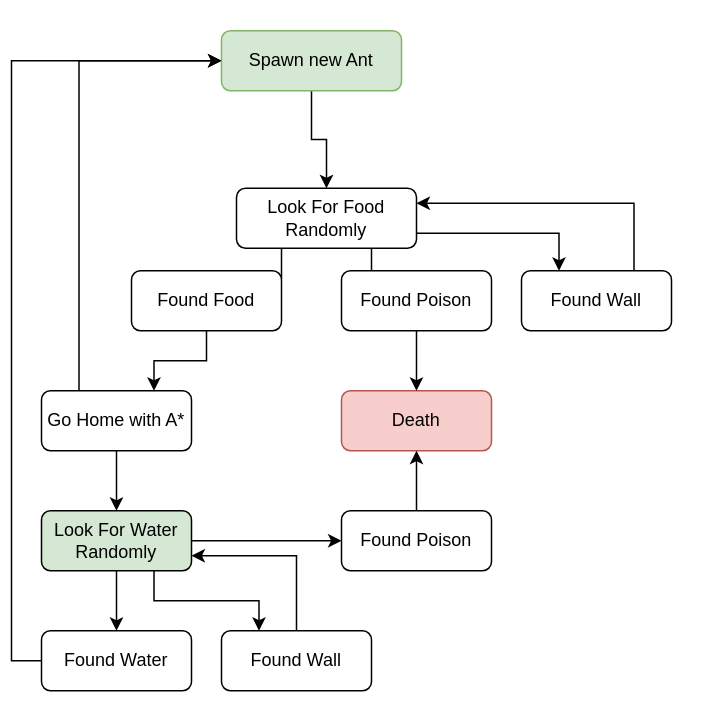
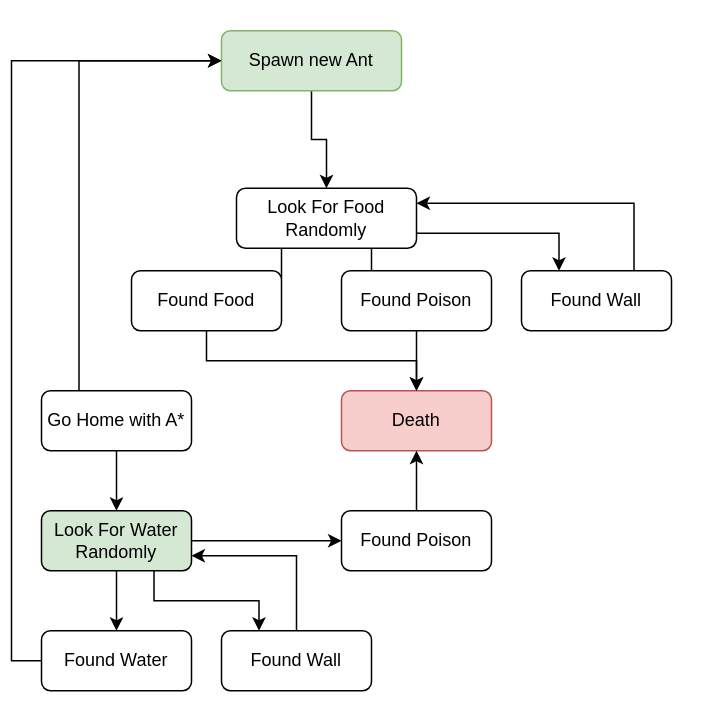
edge "Found Food" -> "Go Home with A*": now "Found Food" -> "Death"
